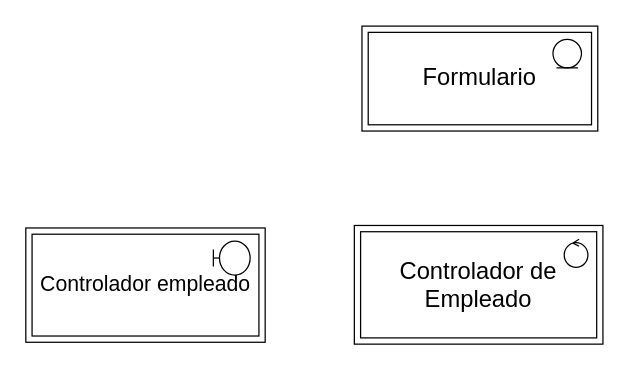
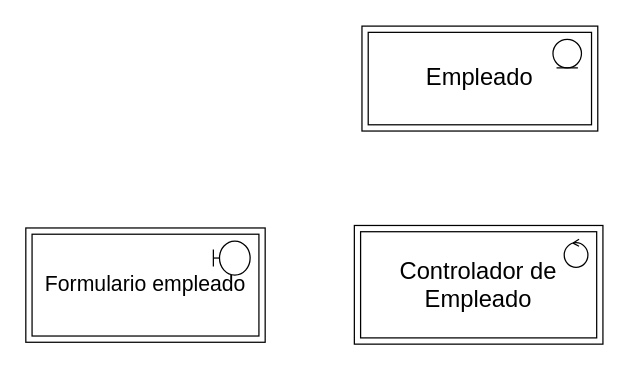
node "Formulario": label "Formulario" -> "Empleado"
node "Controlador empleado": label "Controlador empleado" -> "Formulario empleado"
